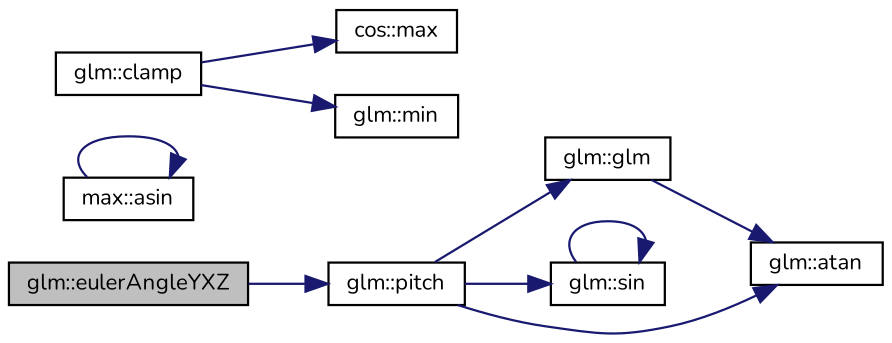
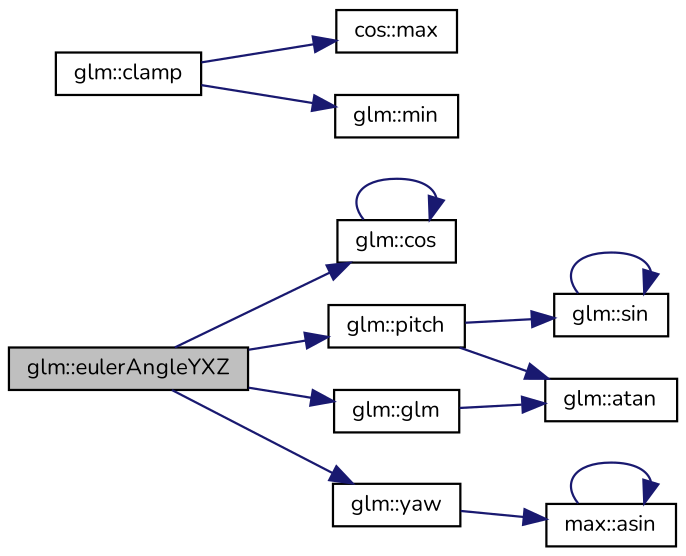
edge "glm::pitch" -> "glm::glm": now "glm::eulerAngleYXZ" -> "glm::glm"
node "glm::cos": added
node "glm::yaw": added
